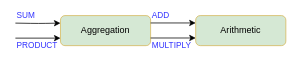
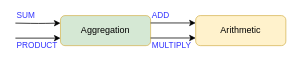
node "Arithmetic": fillcolor #d5e8d4 -> #fff2cc
